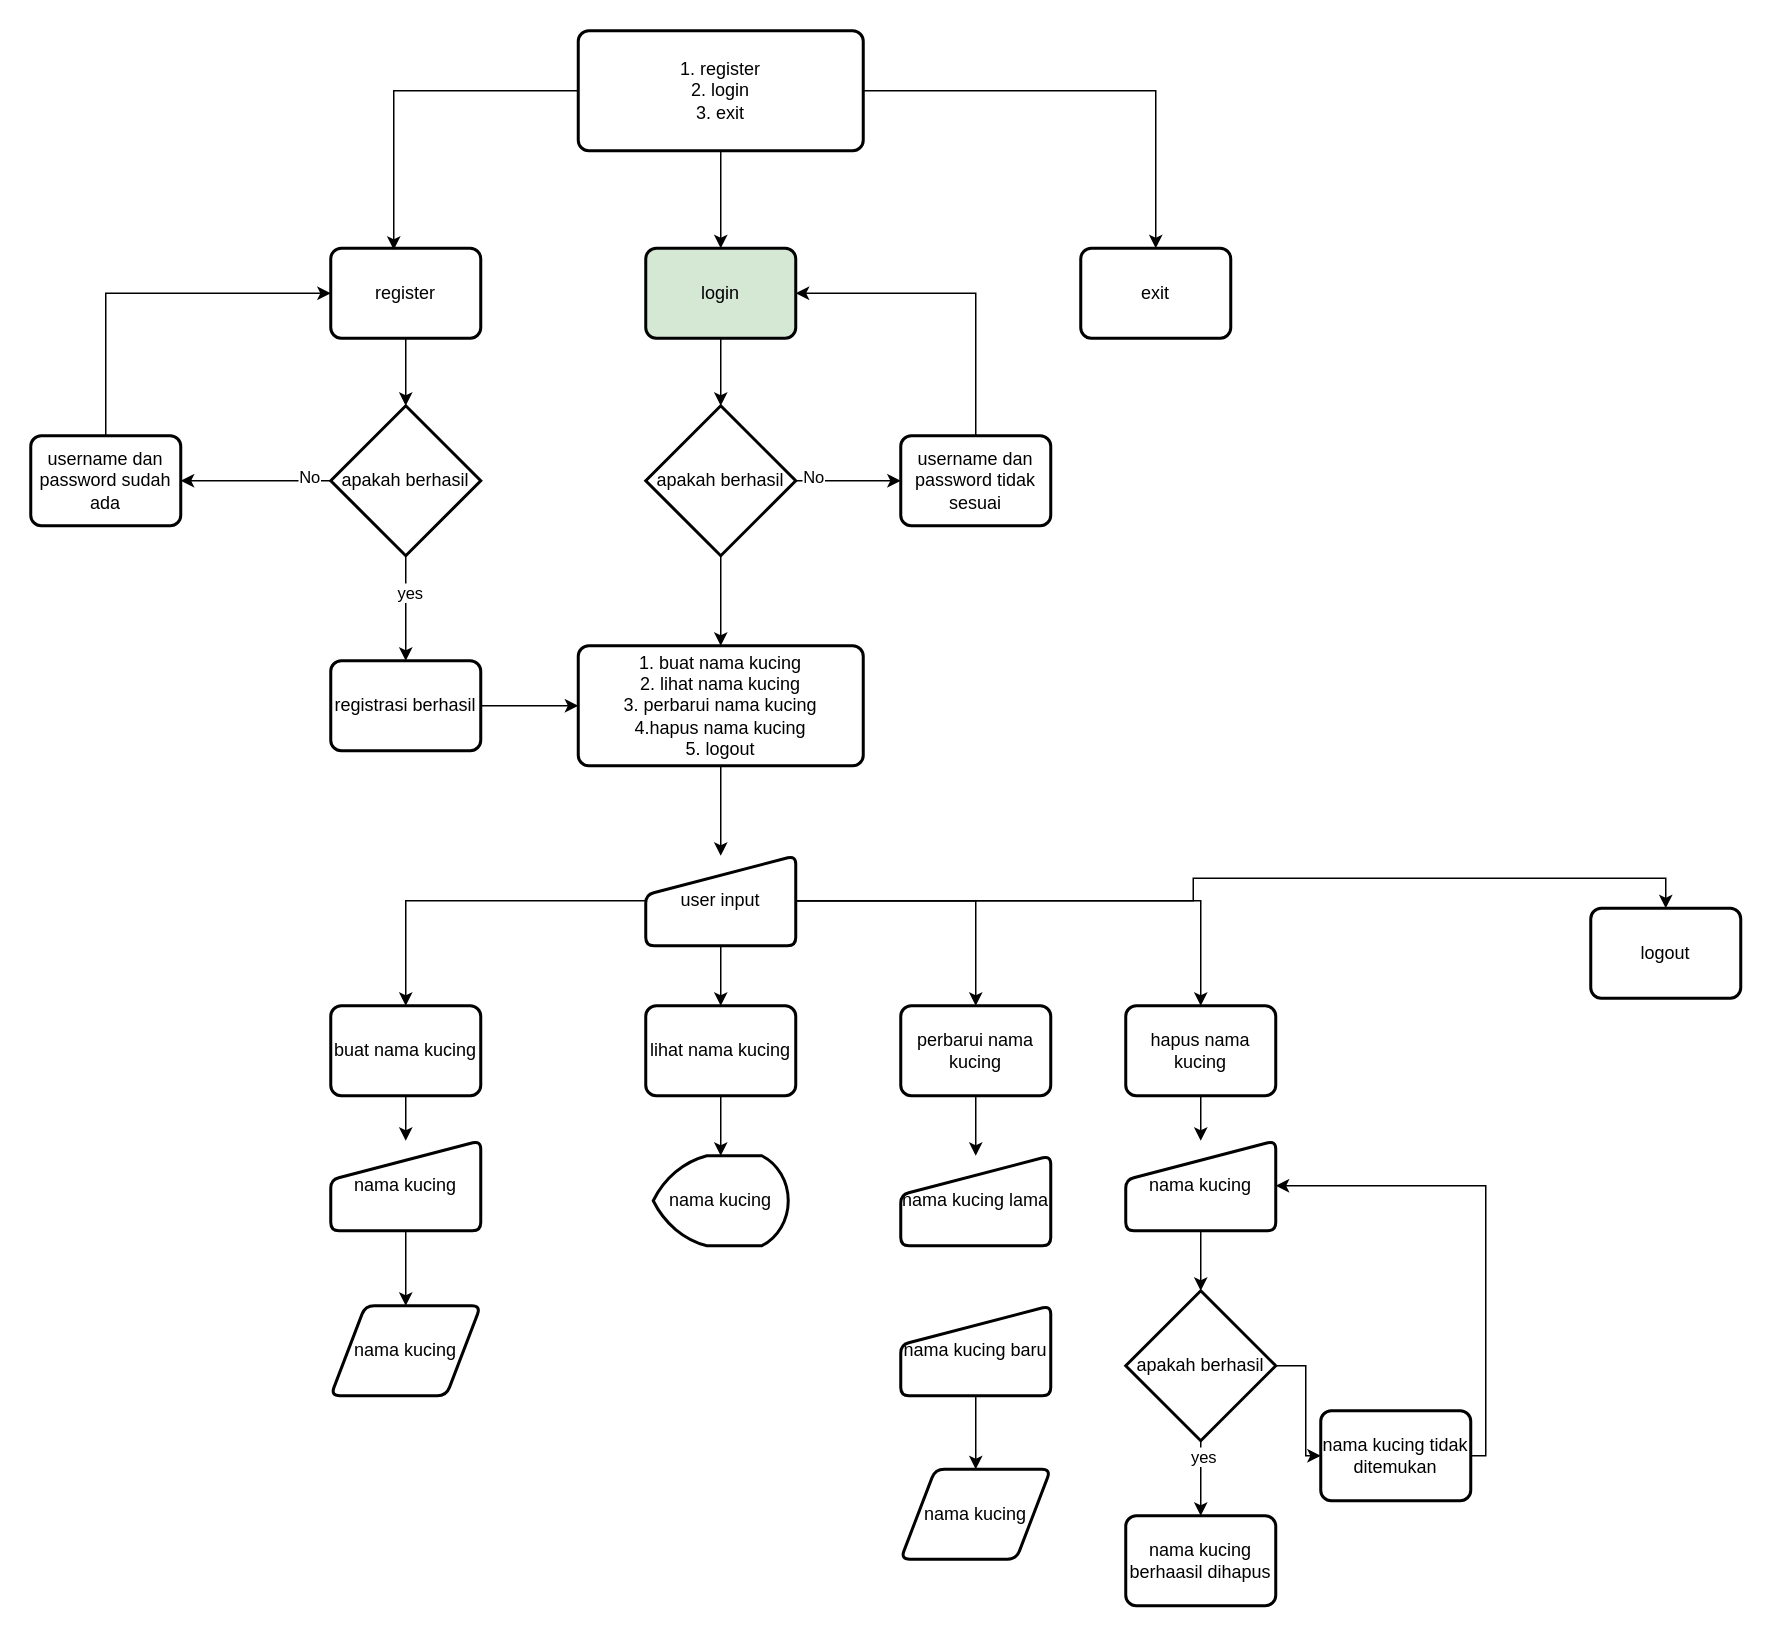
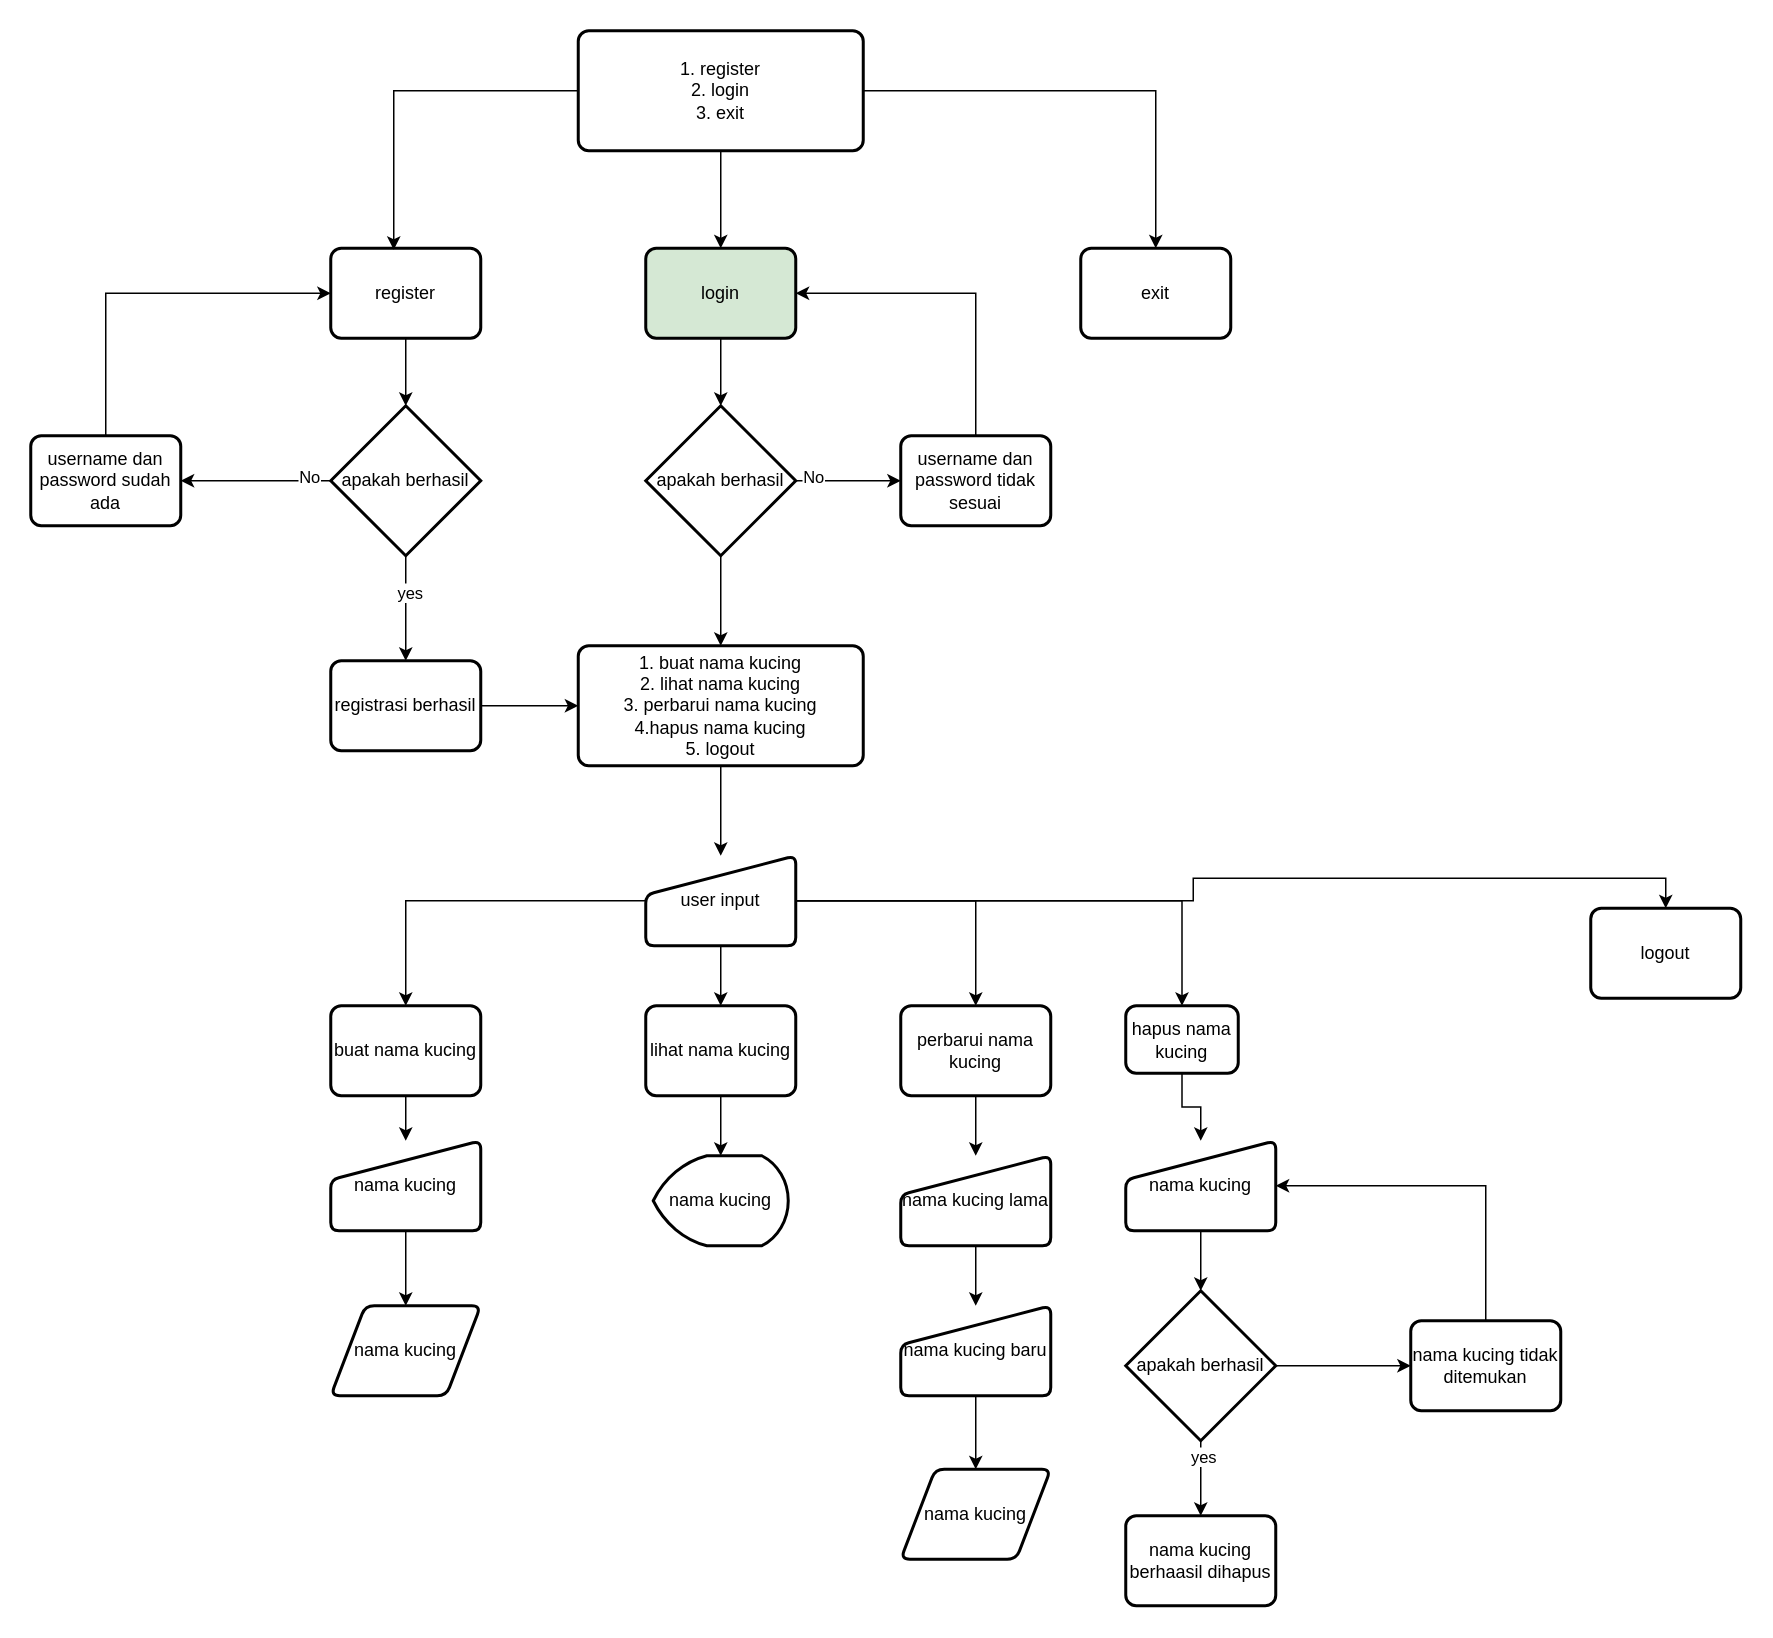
node "hapus nama kucing": size 150x90 -> 113x68
edge "nama kucing lama" -> "nama kucing baru": added
node "nama kucing tidak ditemukan": moved (1396, 1456) -> (1486, 1366)
